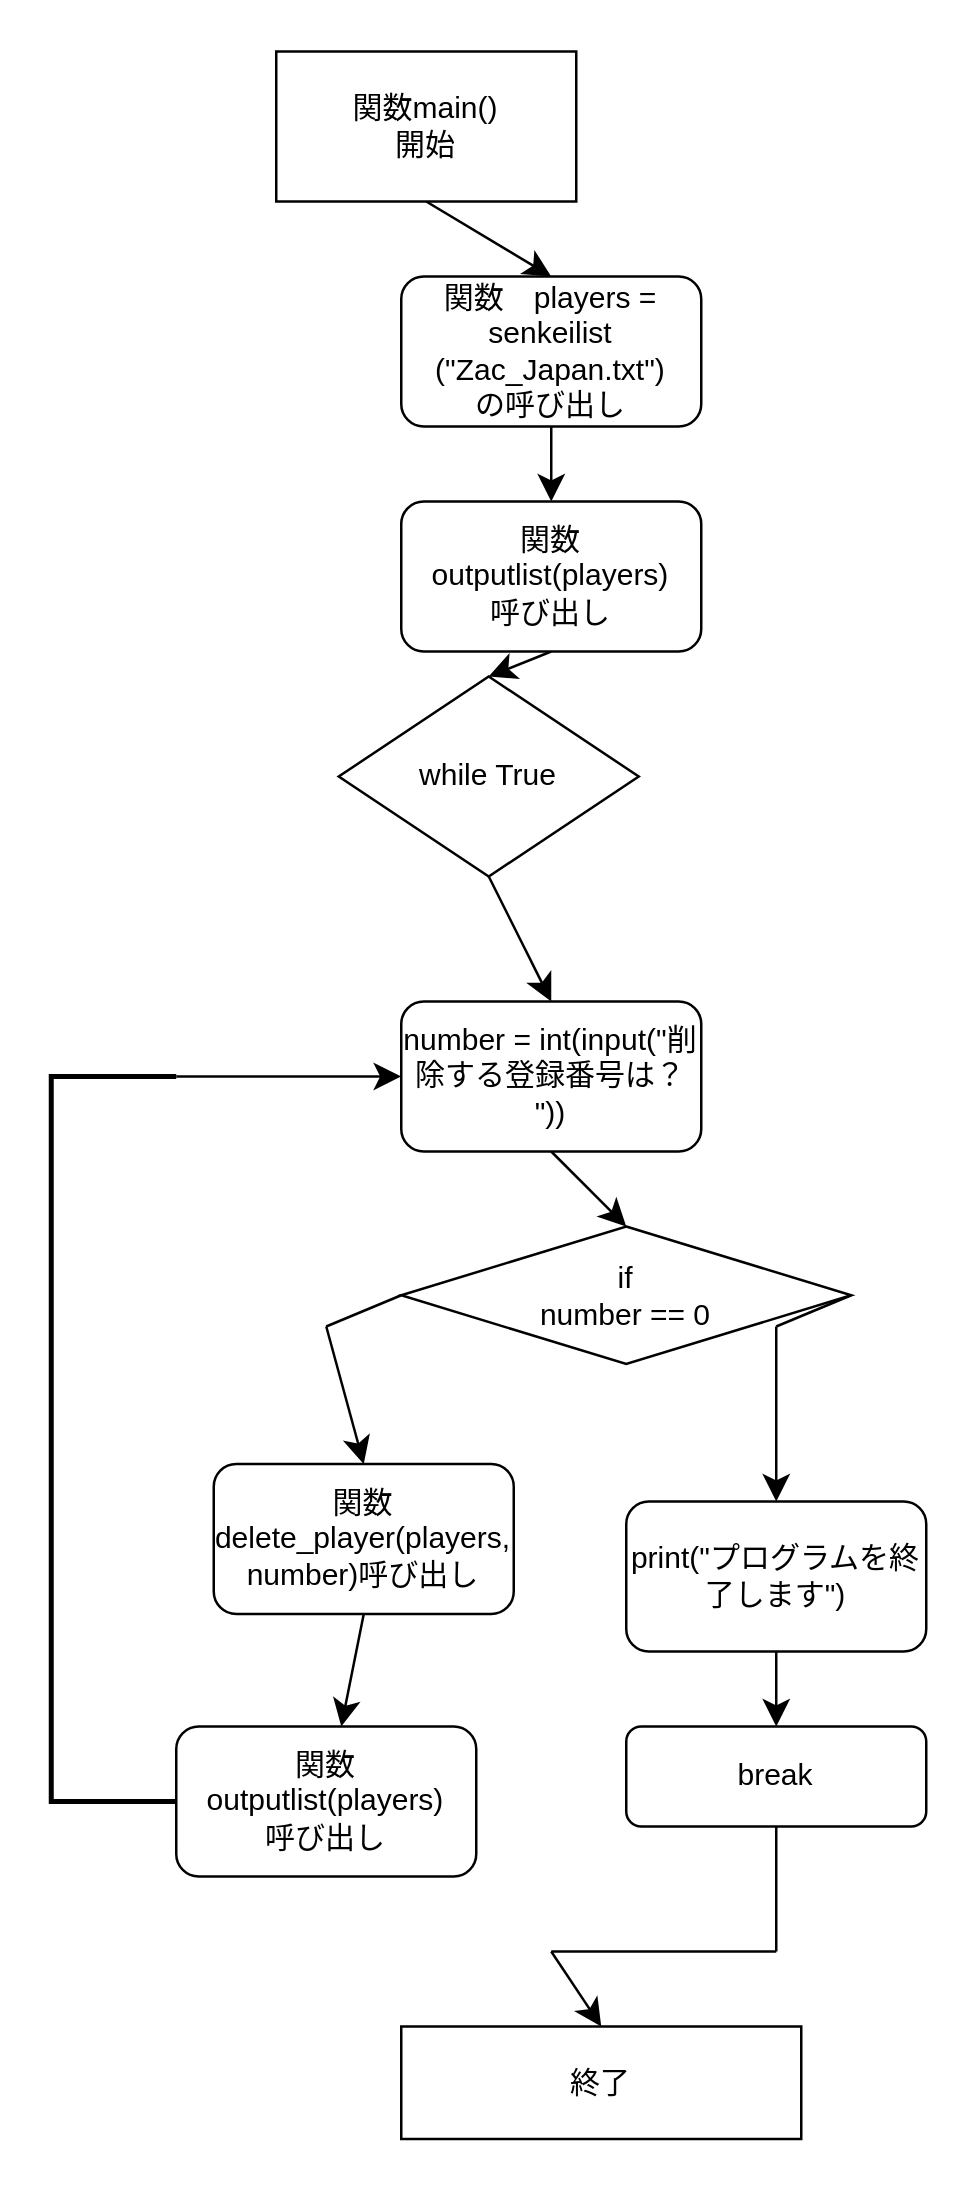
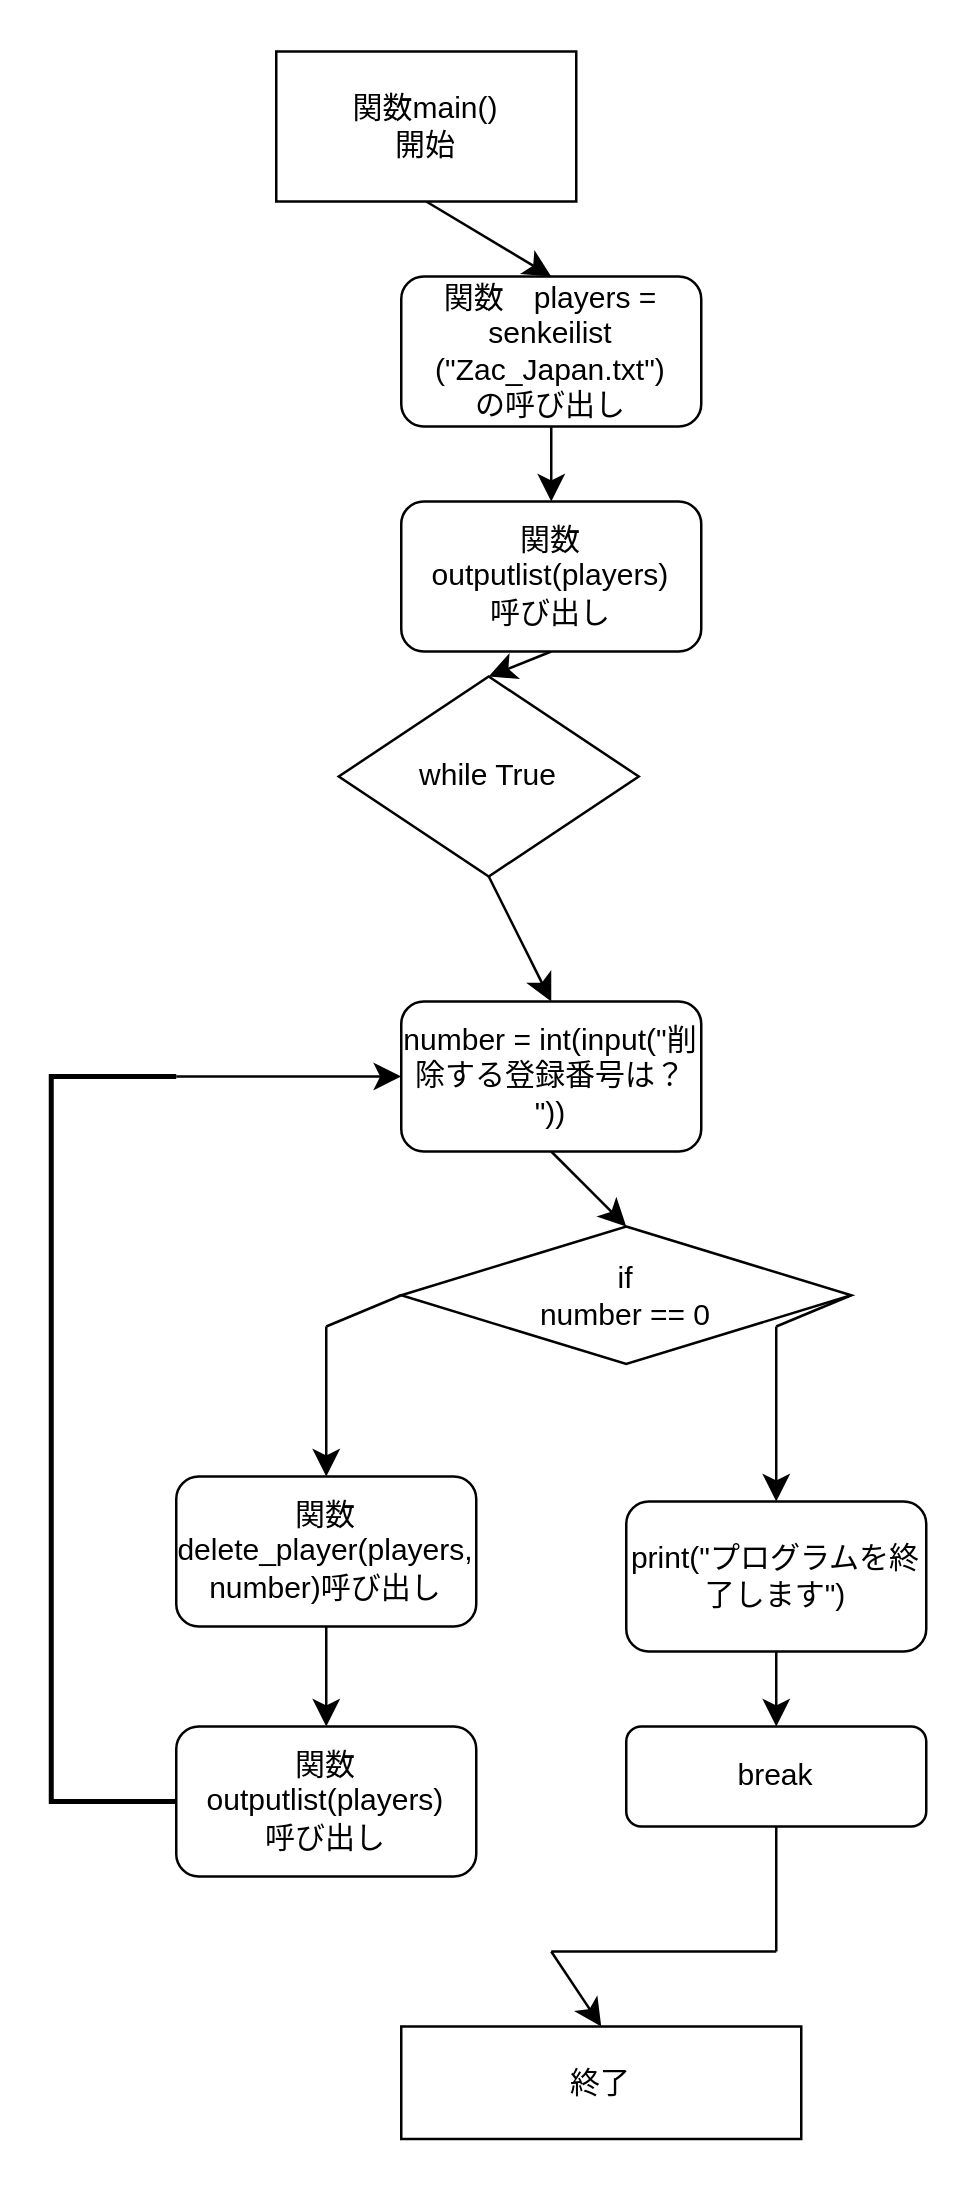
node "関数delete_player(players, number)呼び出し": moved (364, 1539) -> (326, 1551)
